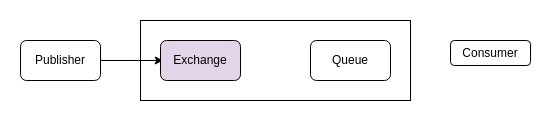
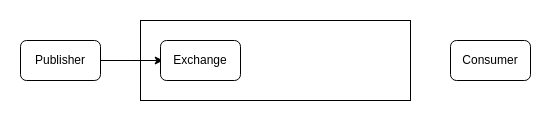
node "Consumer": size 80x25 -> 80x40
node "Exchange": fillcolor #e1d5e7 -> #ffffff
node "Queue": removed
